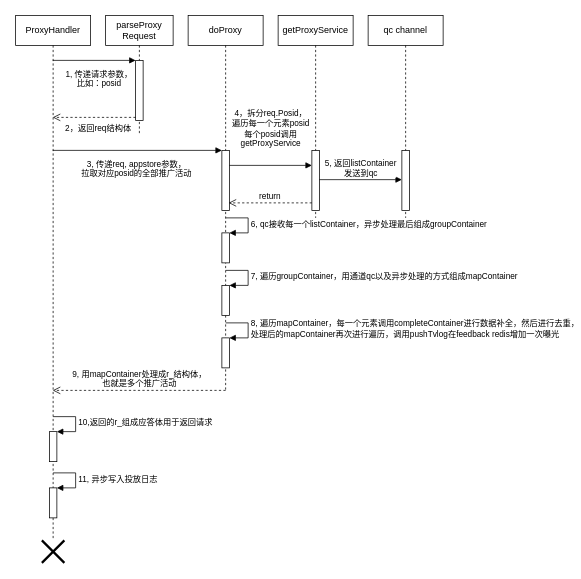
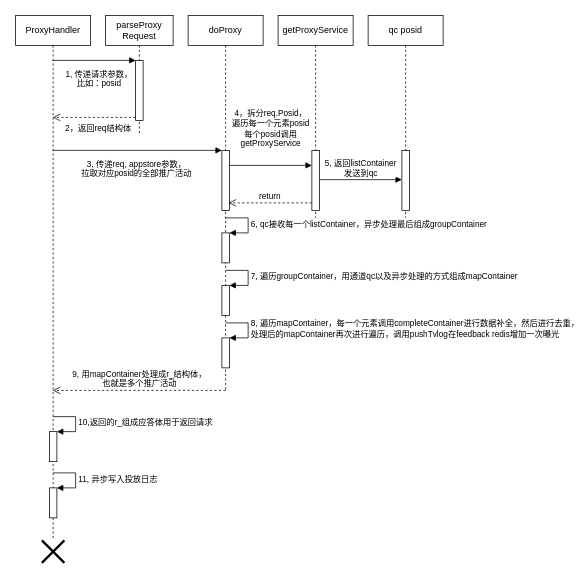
node "qc channel": label "qc channel" -> "qc posid"
